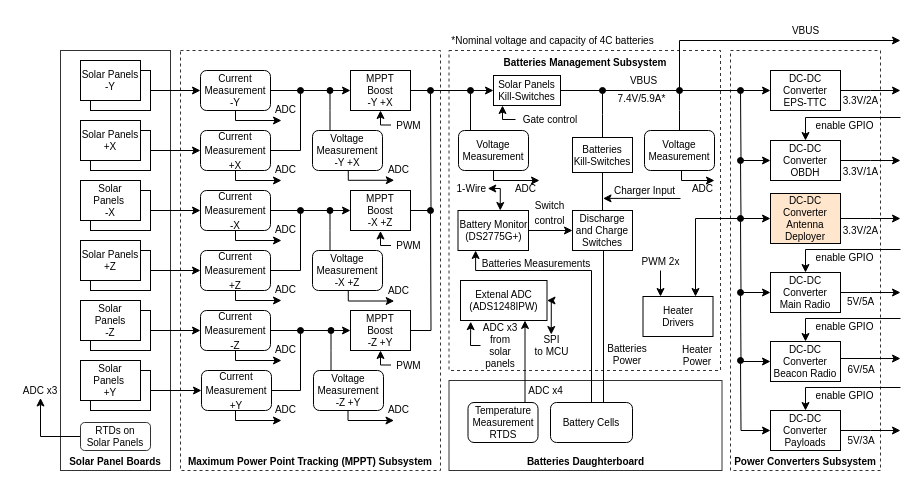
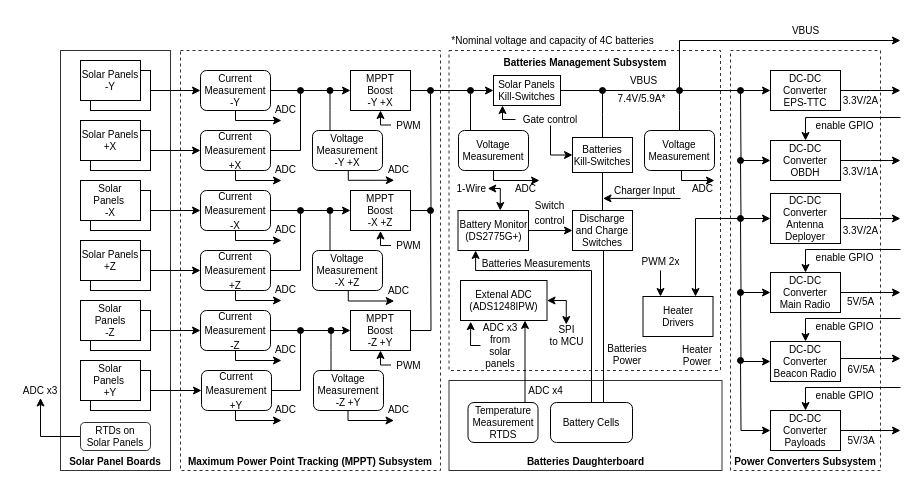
edge "Gate control" -> "Batteries Kill-Switches": added
node "DC-DC Converter Antenna Deployer": fillcolor #ffe6cc -> #ffffff
node "SPI to MCU": moved (551, 346) -> (566, 336)
